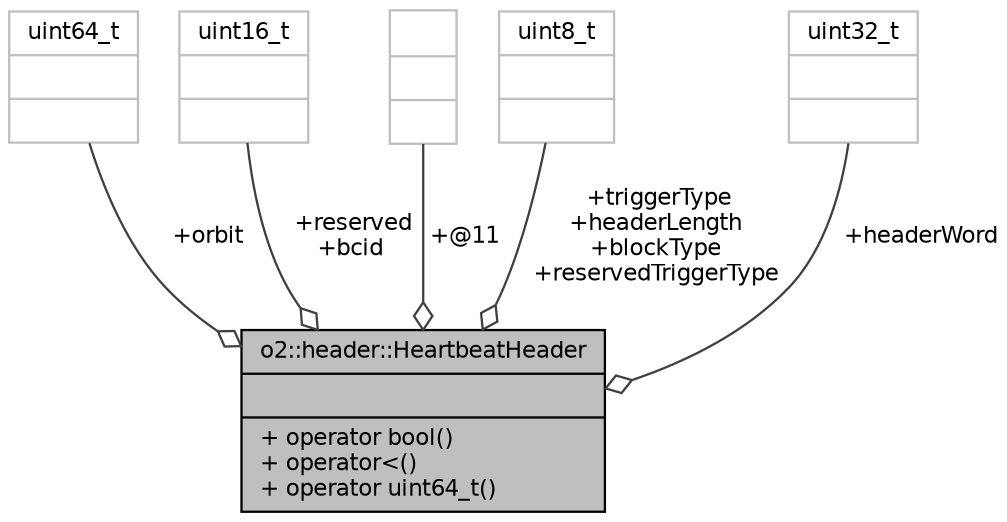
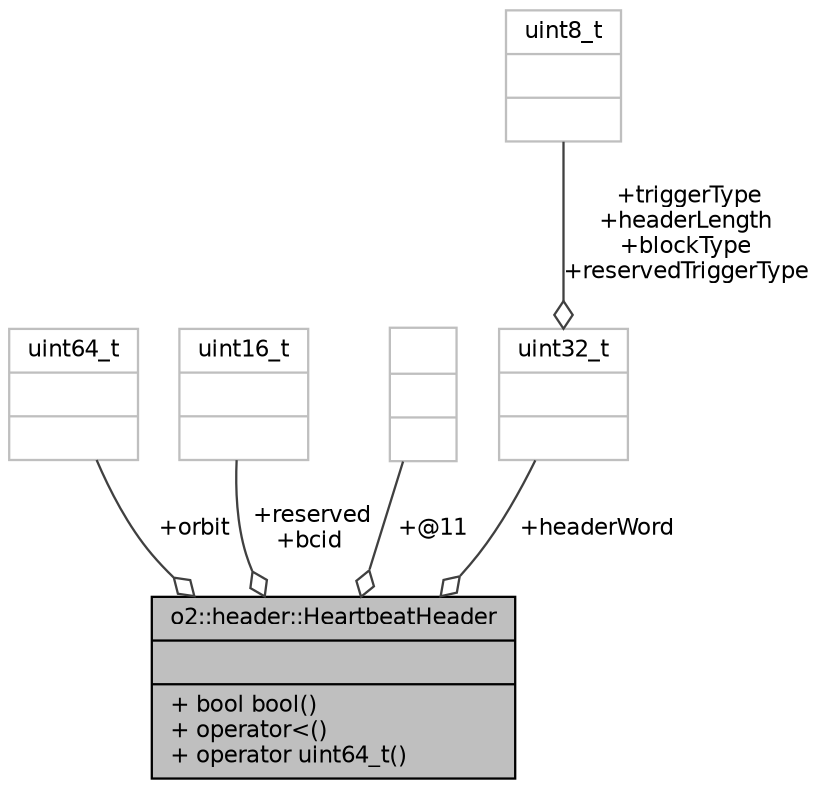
edge "uint8_t" -> "o2::header::HeartbeatHeader": now "uint8_t" -> "uint32_t"
node "o2::header::HeartbeatHeader": text "+ operator bool()" -> "+ bool bool()"
